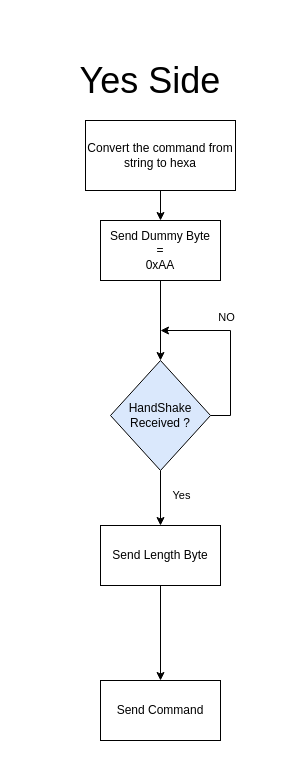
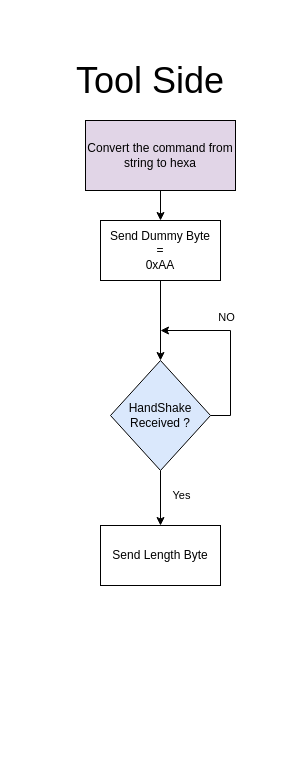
node "Yes Side": label "Yes Side" -> "Tool Side"
node "Convert the command from string to hexa": fillcolor #ffffff -> #e1d5e7
edge "Send Length Byte" -> "Send Command": removed
node "Send Command": removed
